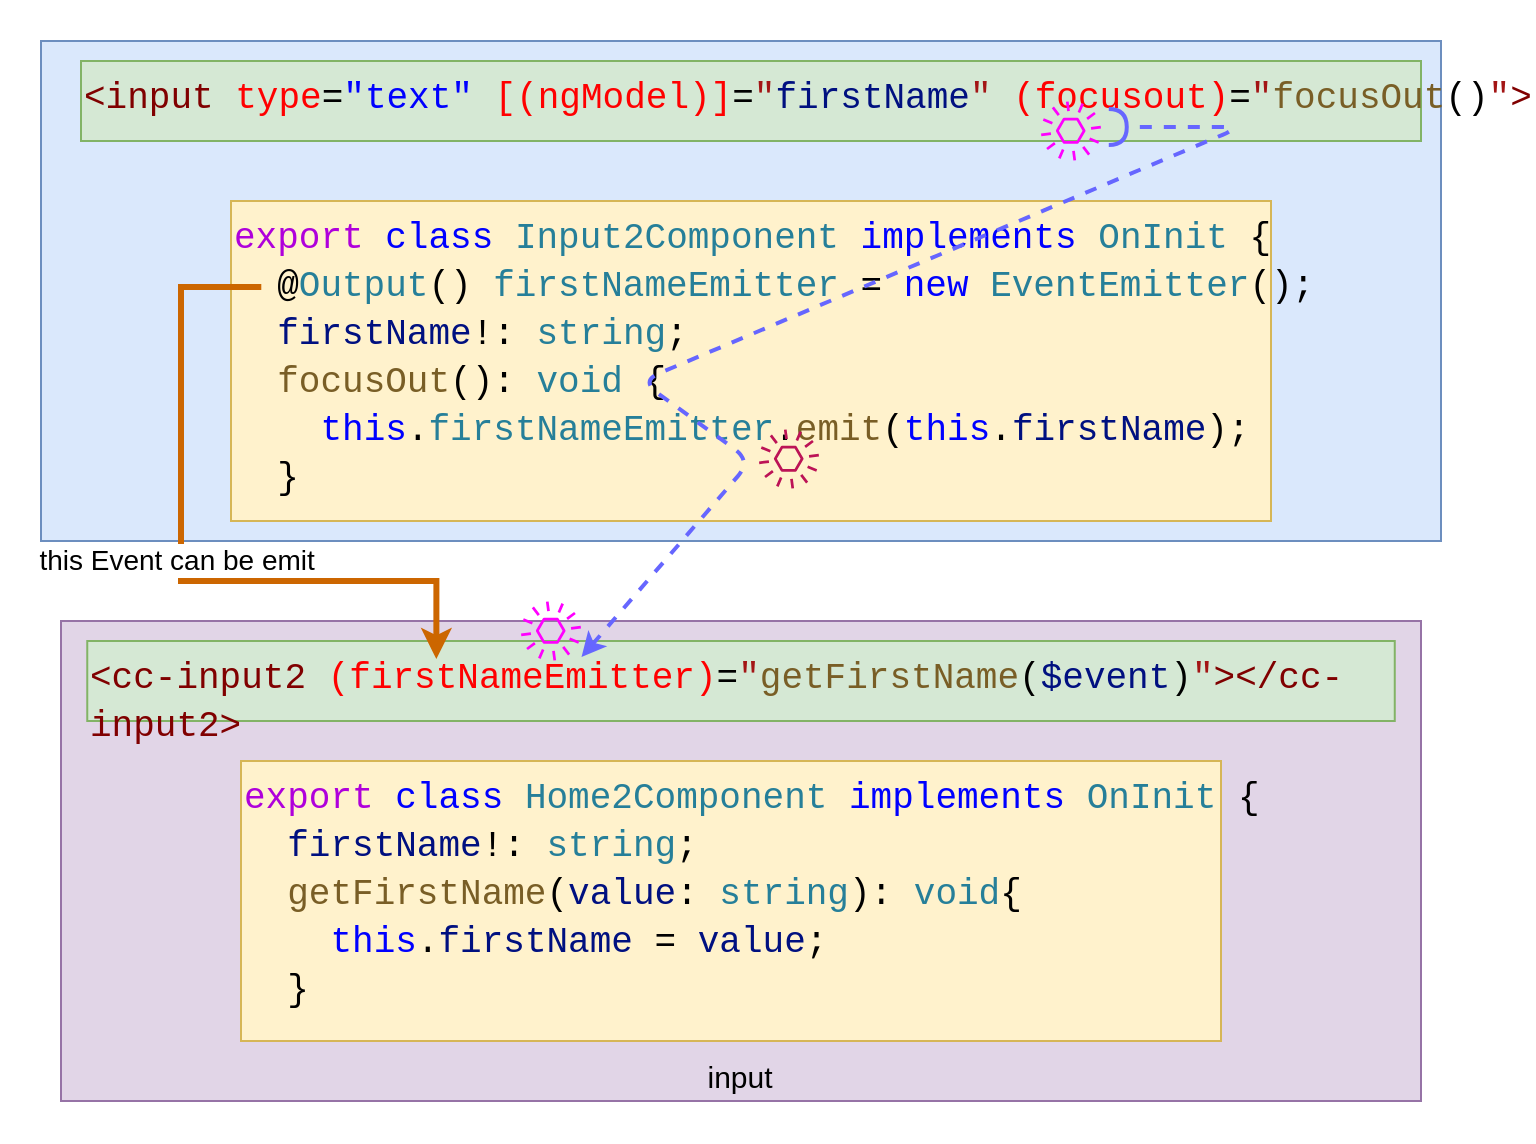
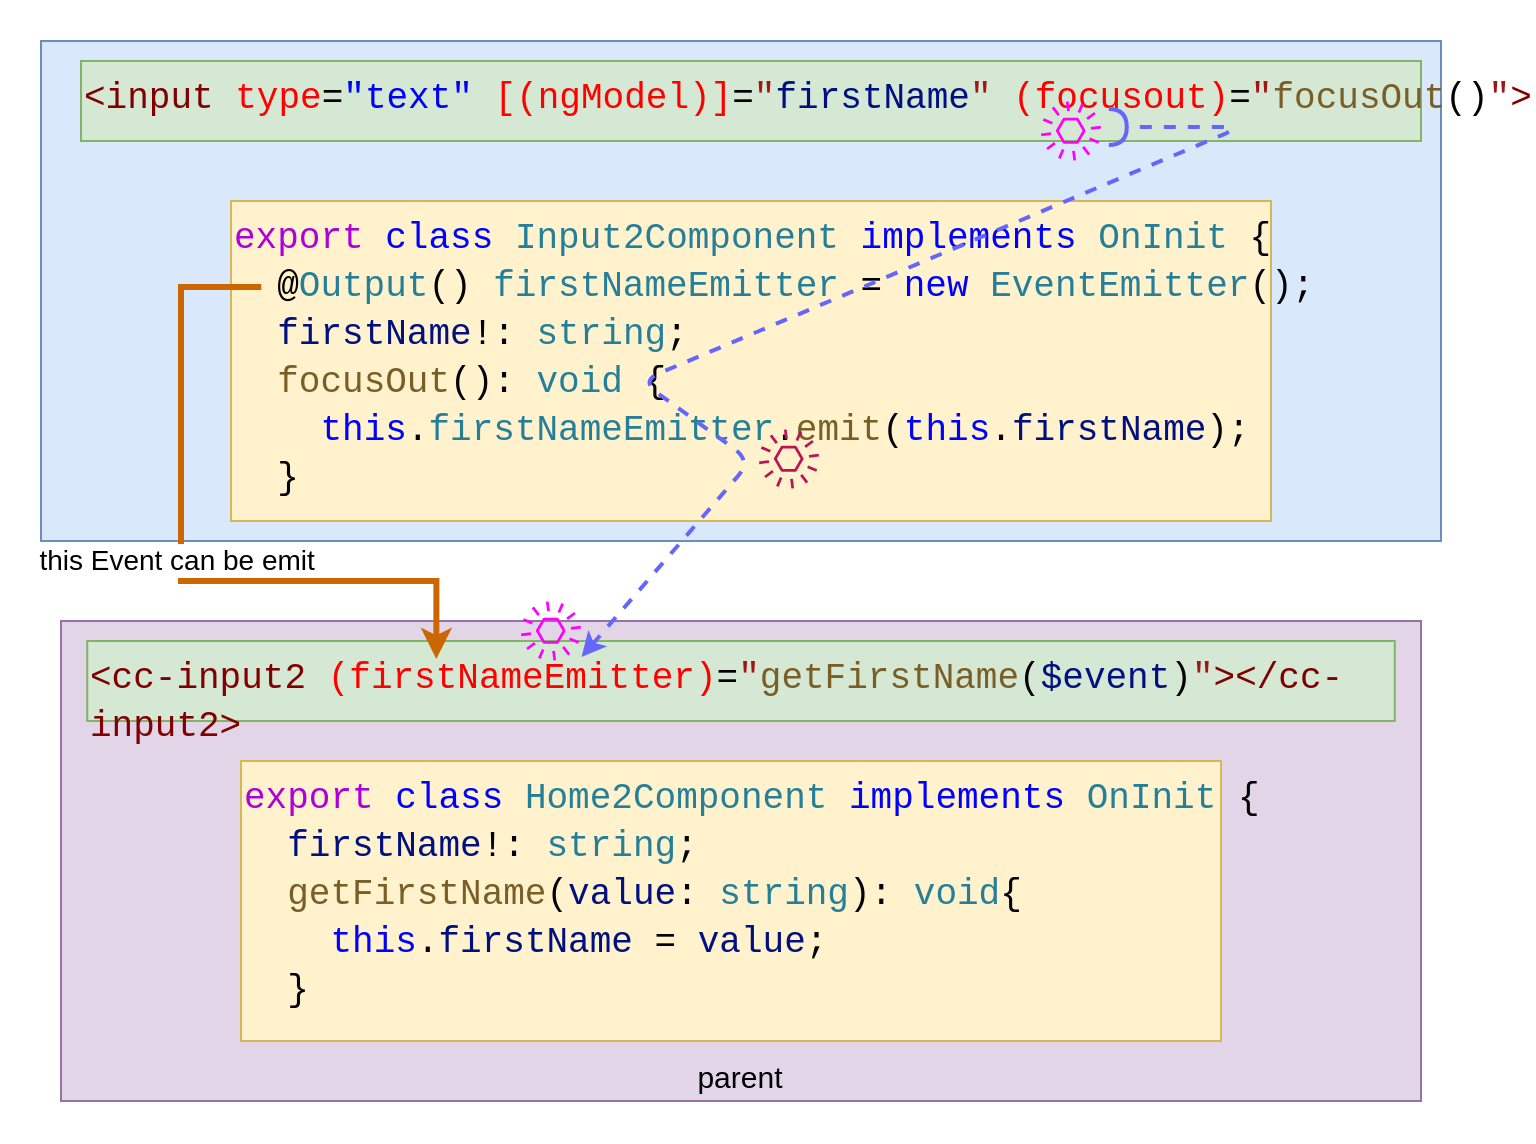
node "input": label "input" -> "parent"
